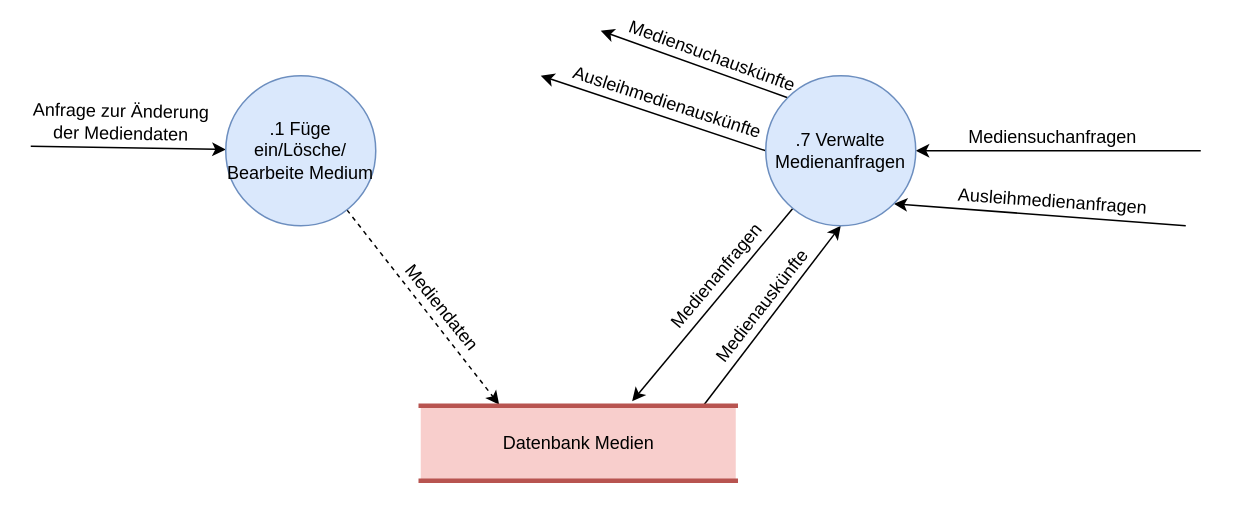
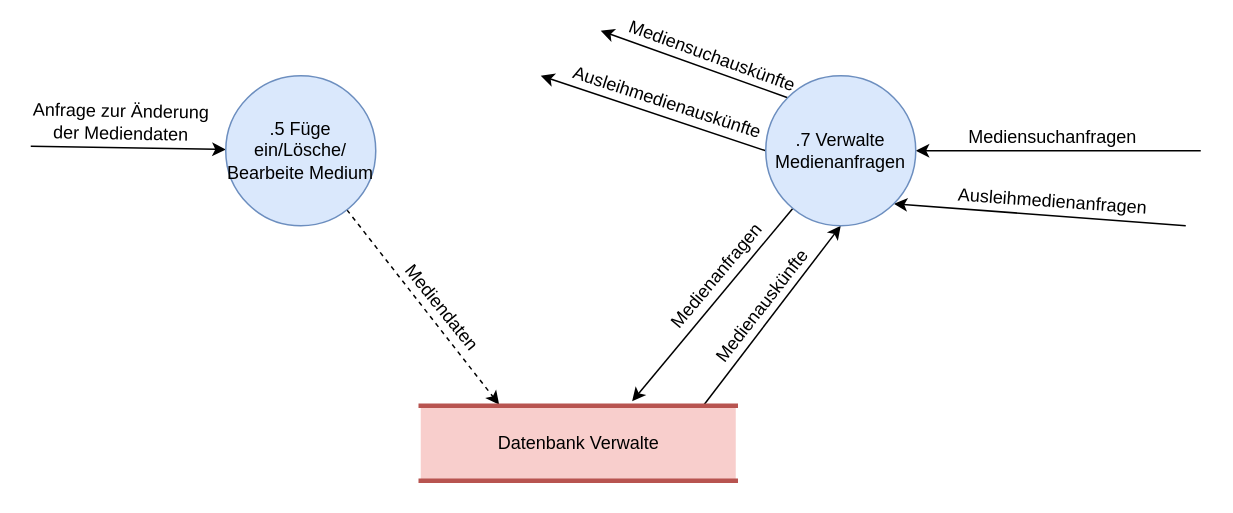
node ".1 Füge ein/Lösche/ Bearbeite Medium": label ".1 Füge ein/Lösche/ Bearbeite Medium" -> ".5 Füge ein/Lösche/ Bearbeite Medium"
node "Datenbank Medien": label "Datenbank Medien" -> "Datenbank Verwalte"
